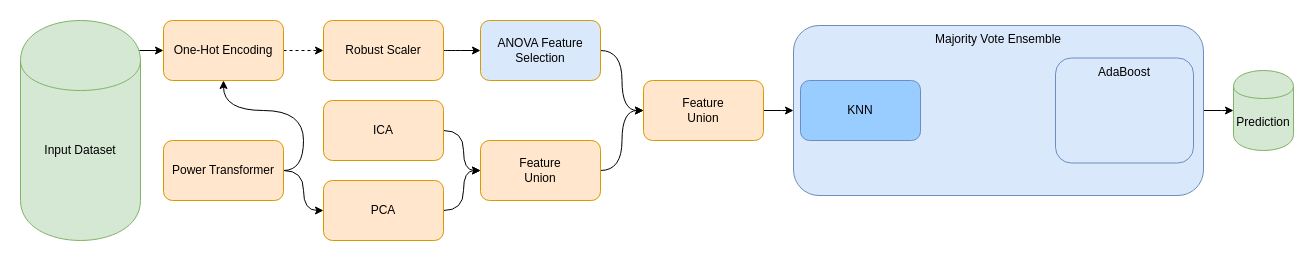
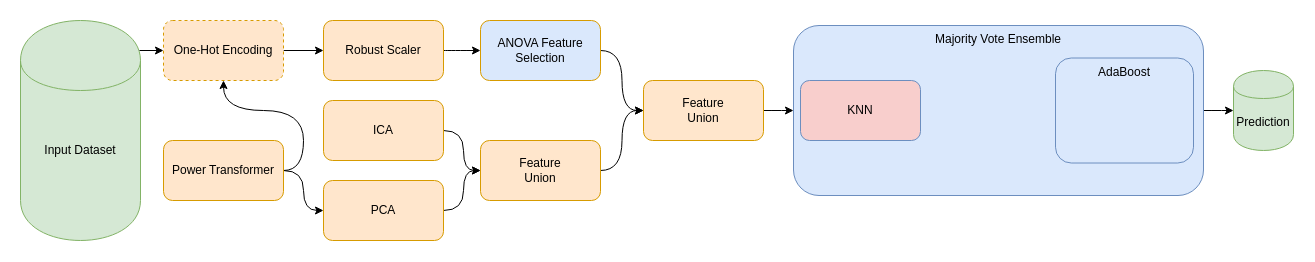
node "One-Hot Encoding": style solid -> dashed
edge "One-Hot Encoding" -> "Robust Scaler": style dashed -> solid
node "KNN": fillcolor #99ccff -> #f8cecc
